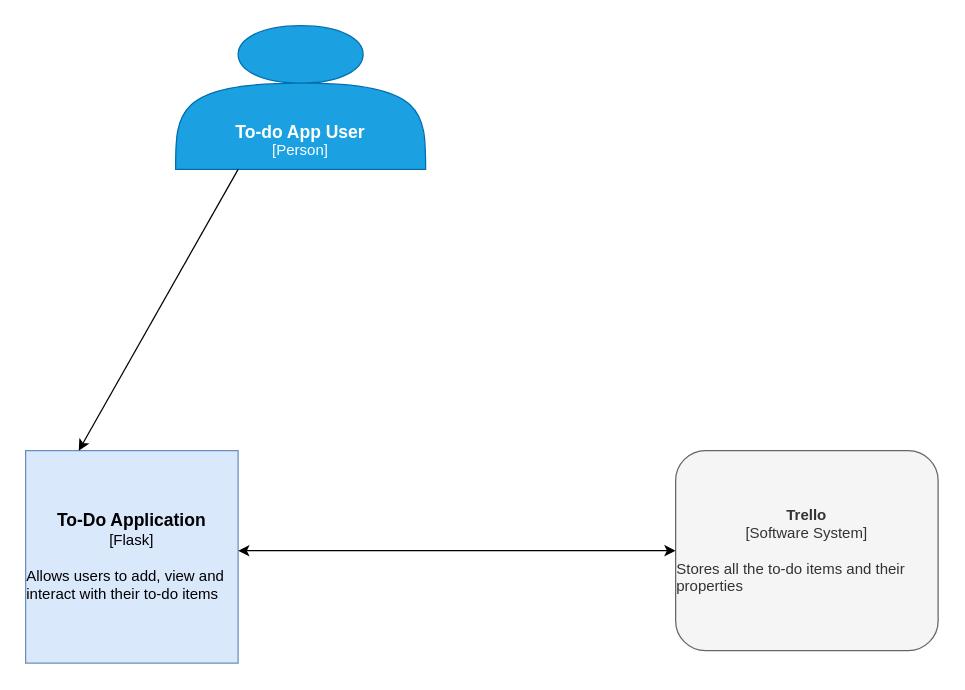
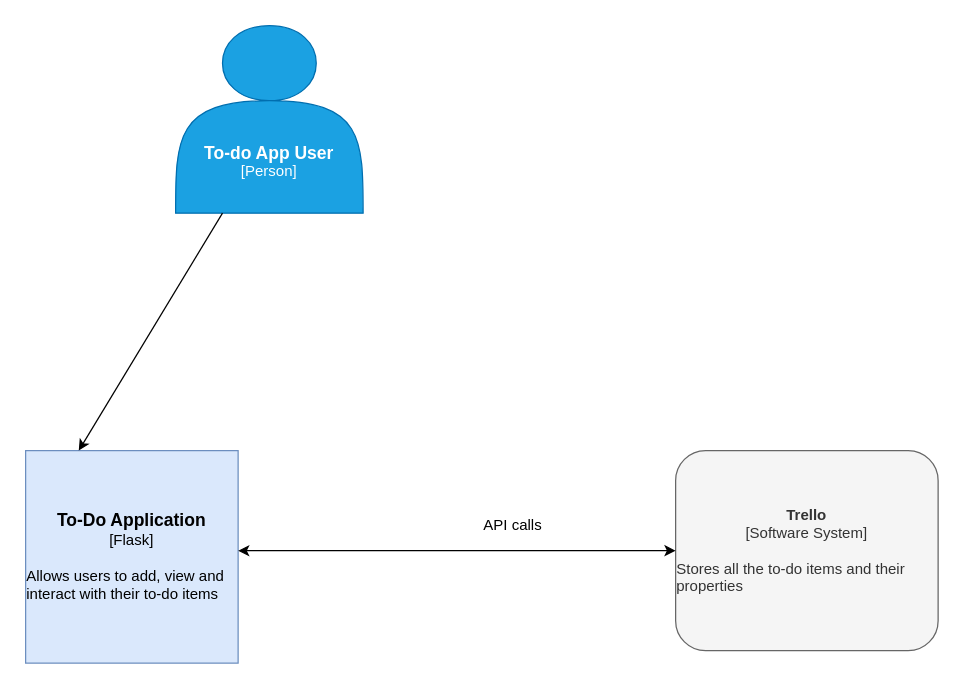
node "To-do App User [Person]": size 250x144 -> 188x188
node "API calls": added
